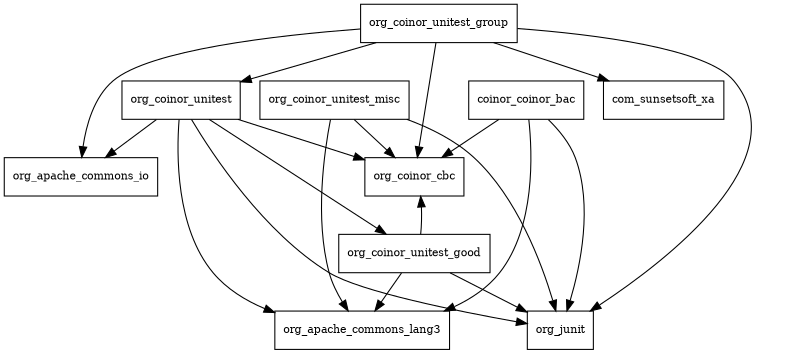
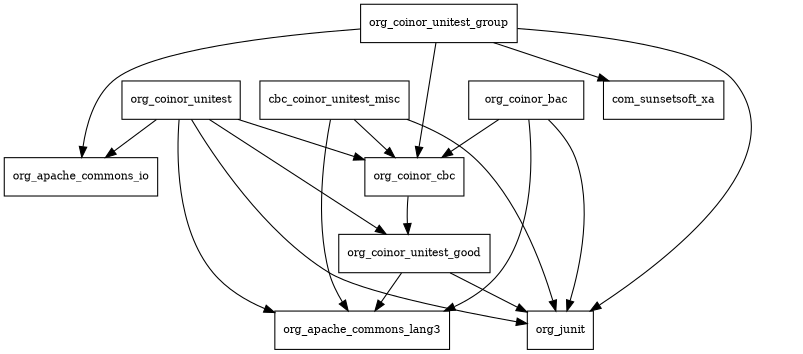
edge "org_coinor_unitest_group" -> "org_coinor_unitest": removed
node "org_coinor_unitest_misc": label "org_coinor_unitest_misc" -> "cbc_coinor_unitest_misc"
node "coinor_coinor_bac": label "coinor_coinor_bac" -> "org_coinor_bac"
edge "org_coinor_unitest_good" -> "org_coinor_cbc": reversed
